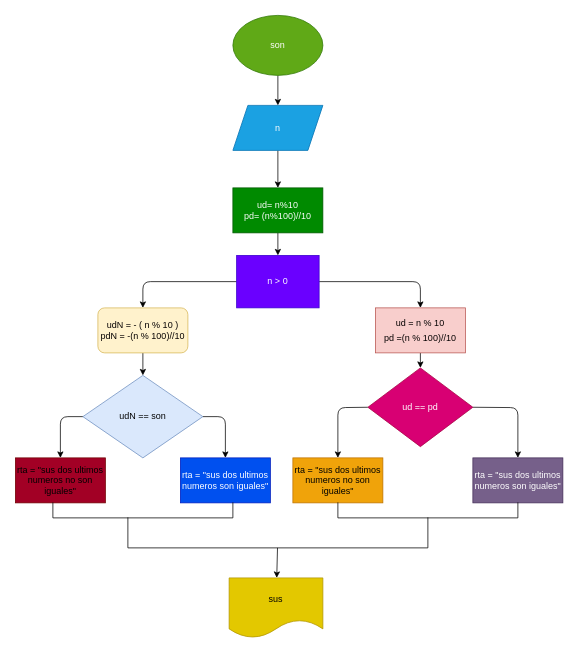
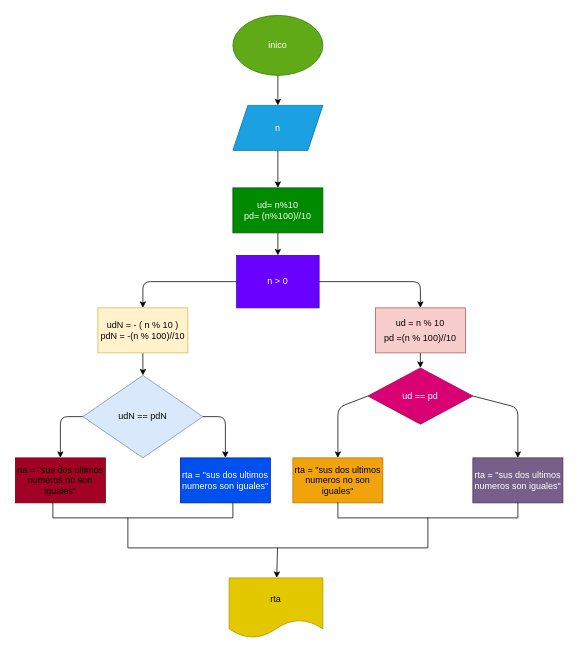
node "son": label "son" -> "inico"
node "udN = - ( n % 10 ) pdN = -(n % 100)//10": shape rounded rectangle -> rectangle
node "ud == pd": size 105x79 -> 105x56
node "udN == son": label "udN == son" -> "udN == pdN"
node "sus": label "sus" -> "rta"
